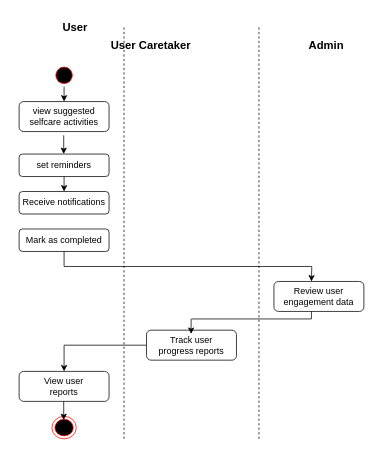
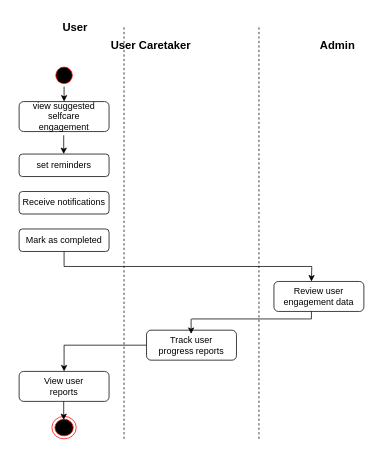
node "Admin": moved (327, 45) -> (338, 45)
node "view suggested selfcare activities": label "view suggested selfcare activities" -> "view suggested selfcare engagement"
edge "set reminders" -> "Receive notifications": removed
